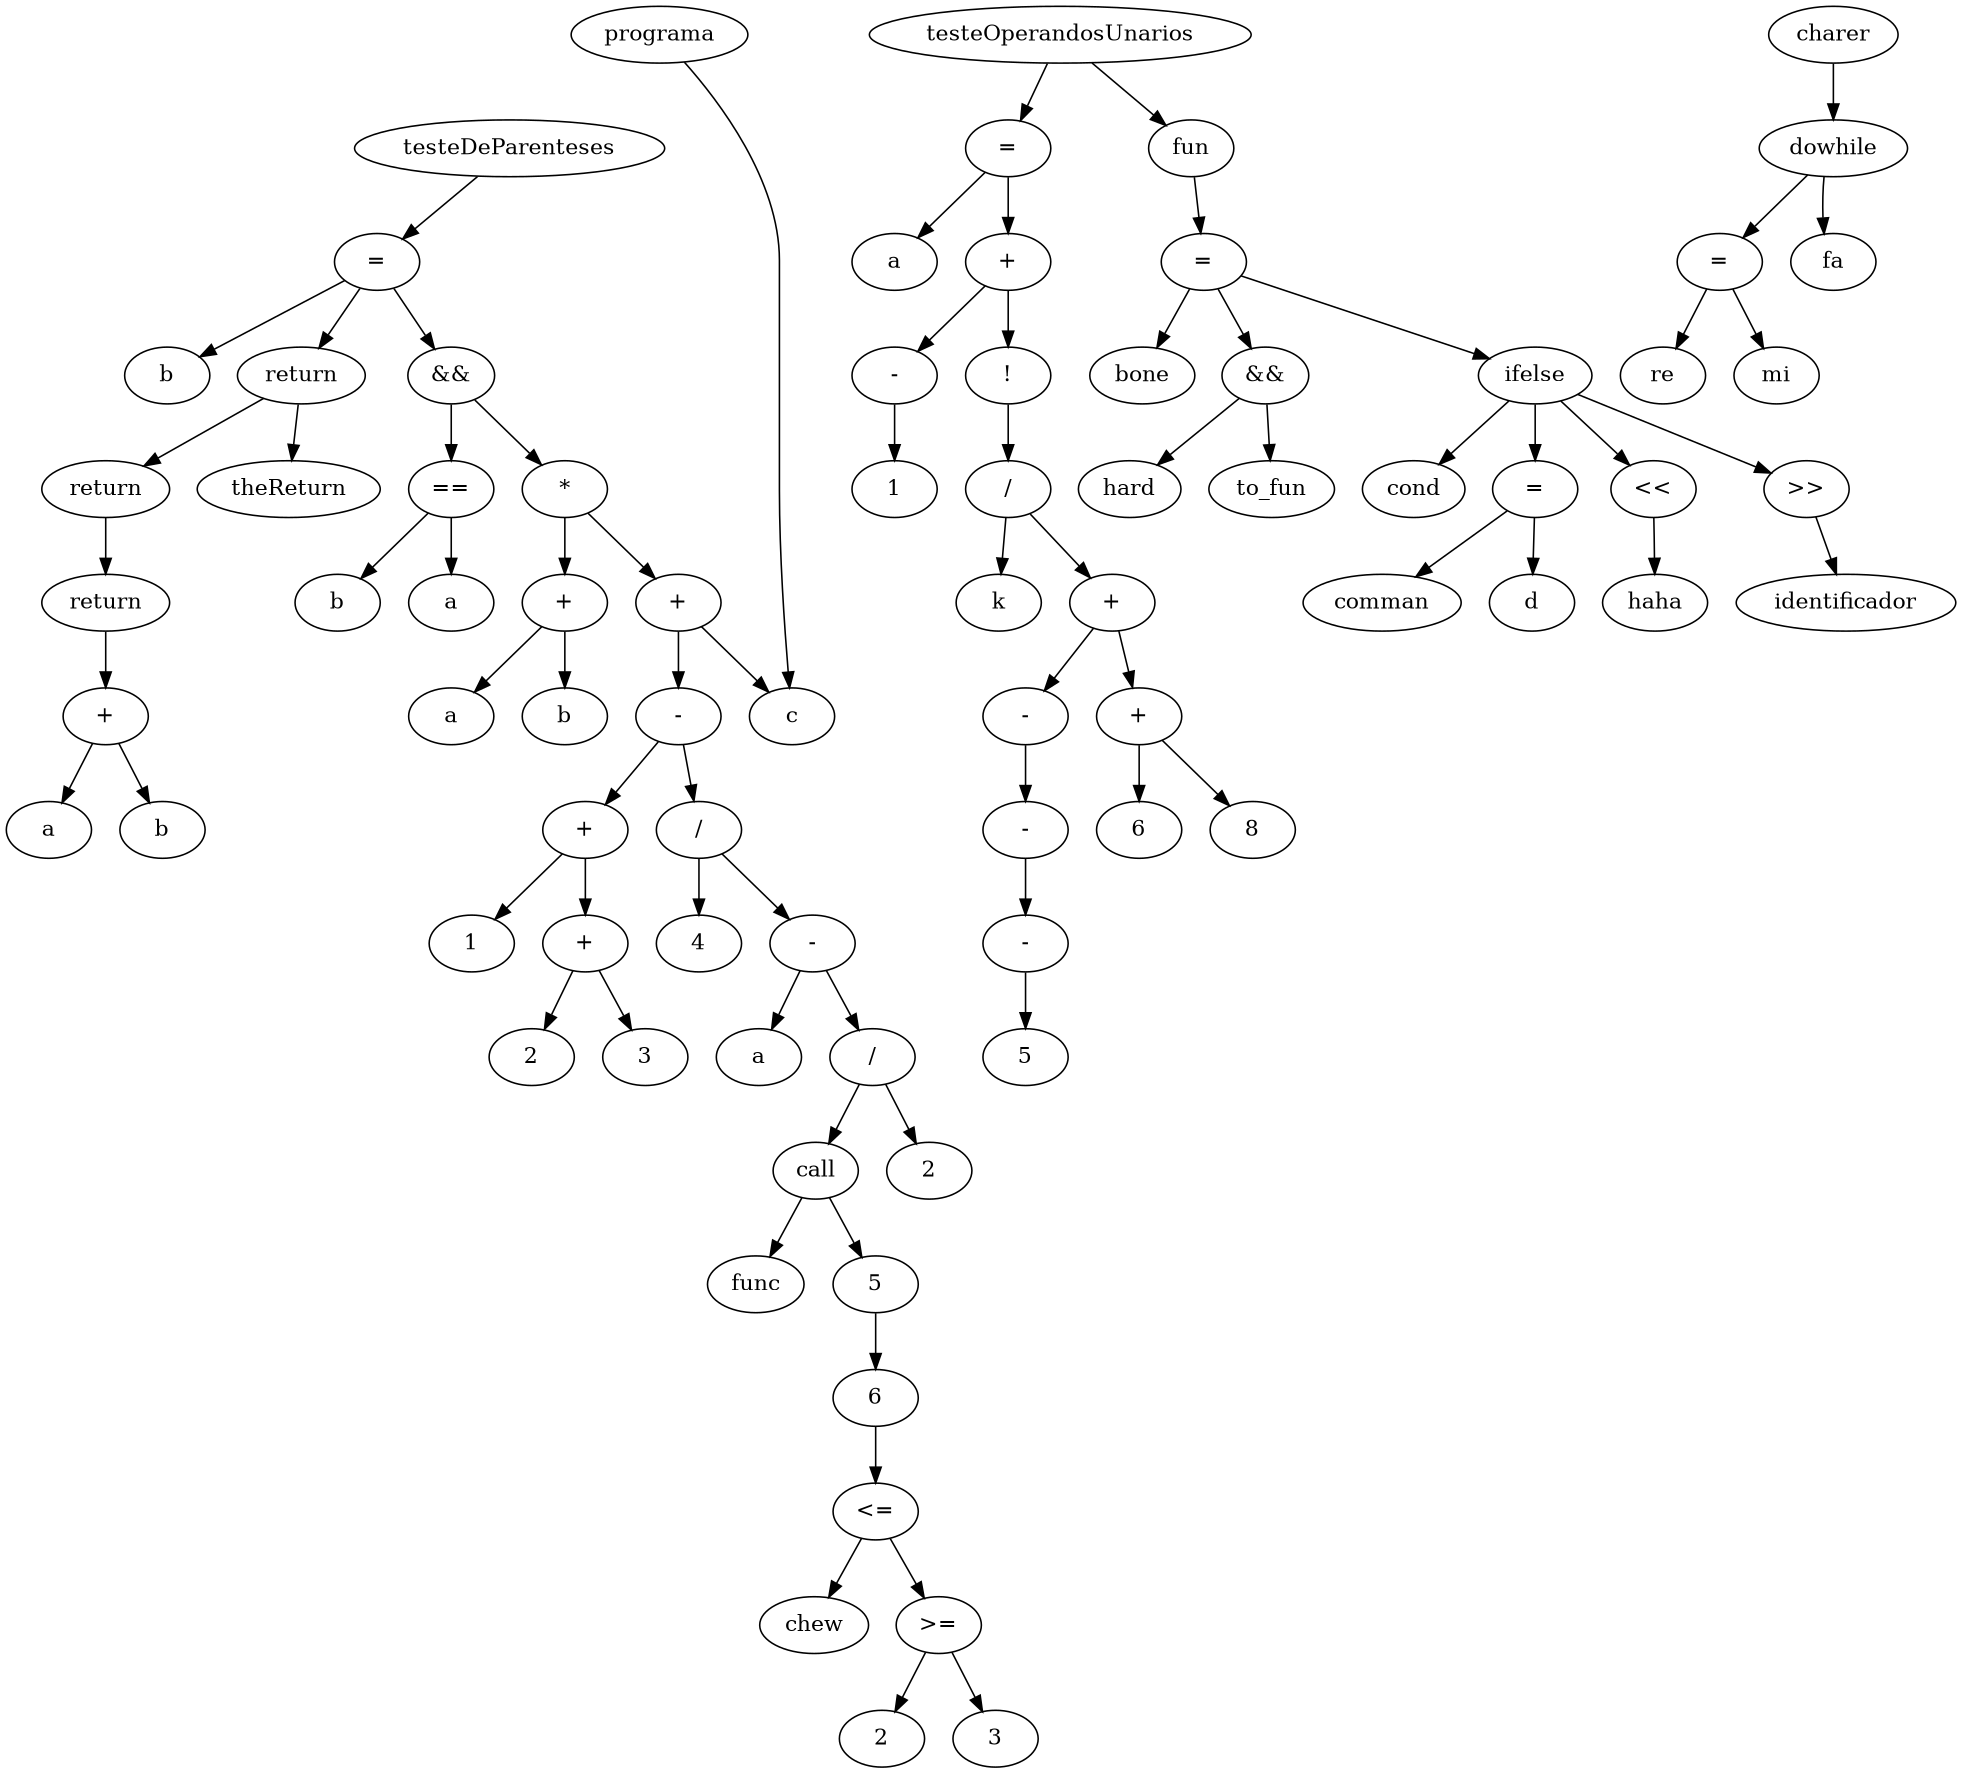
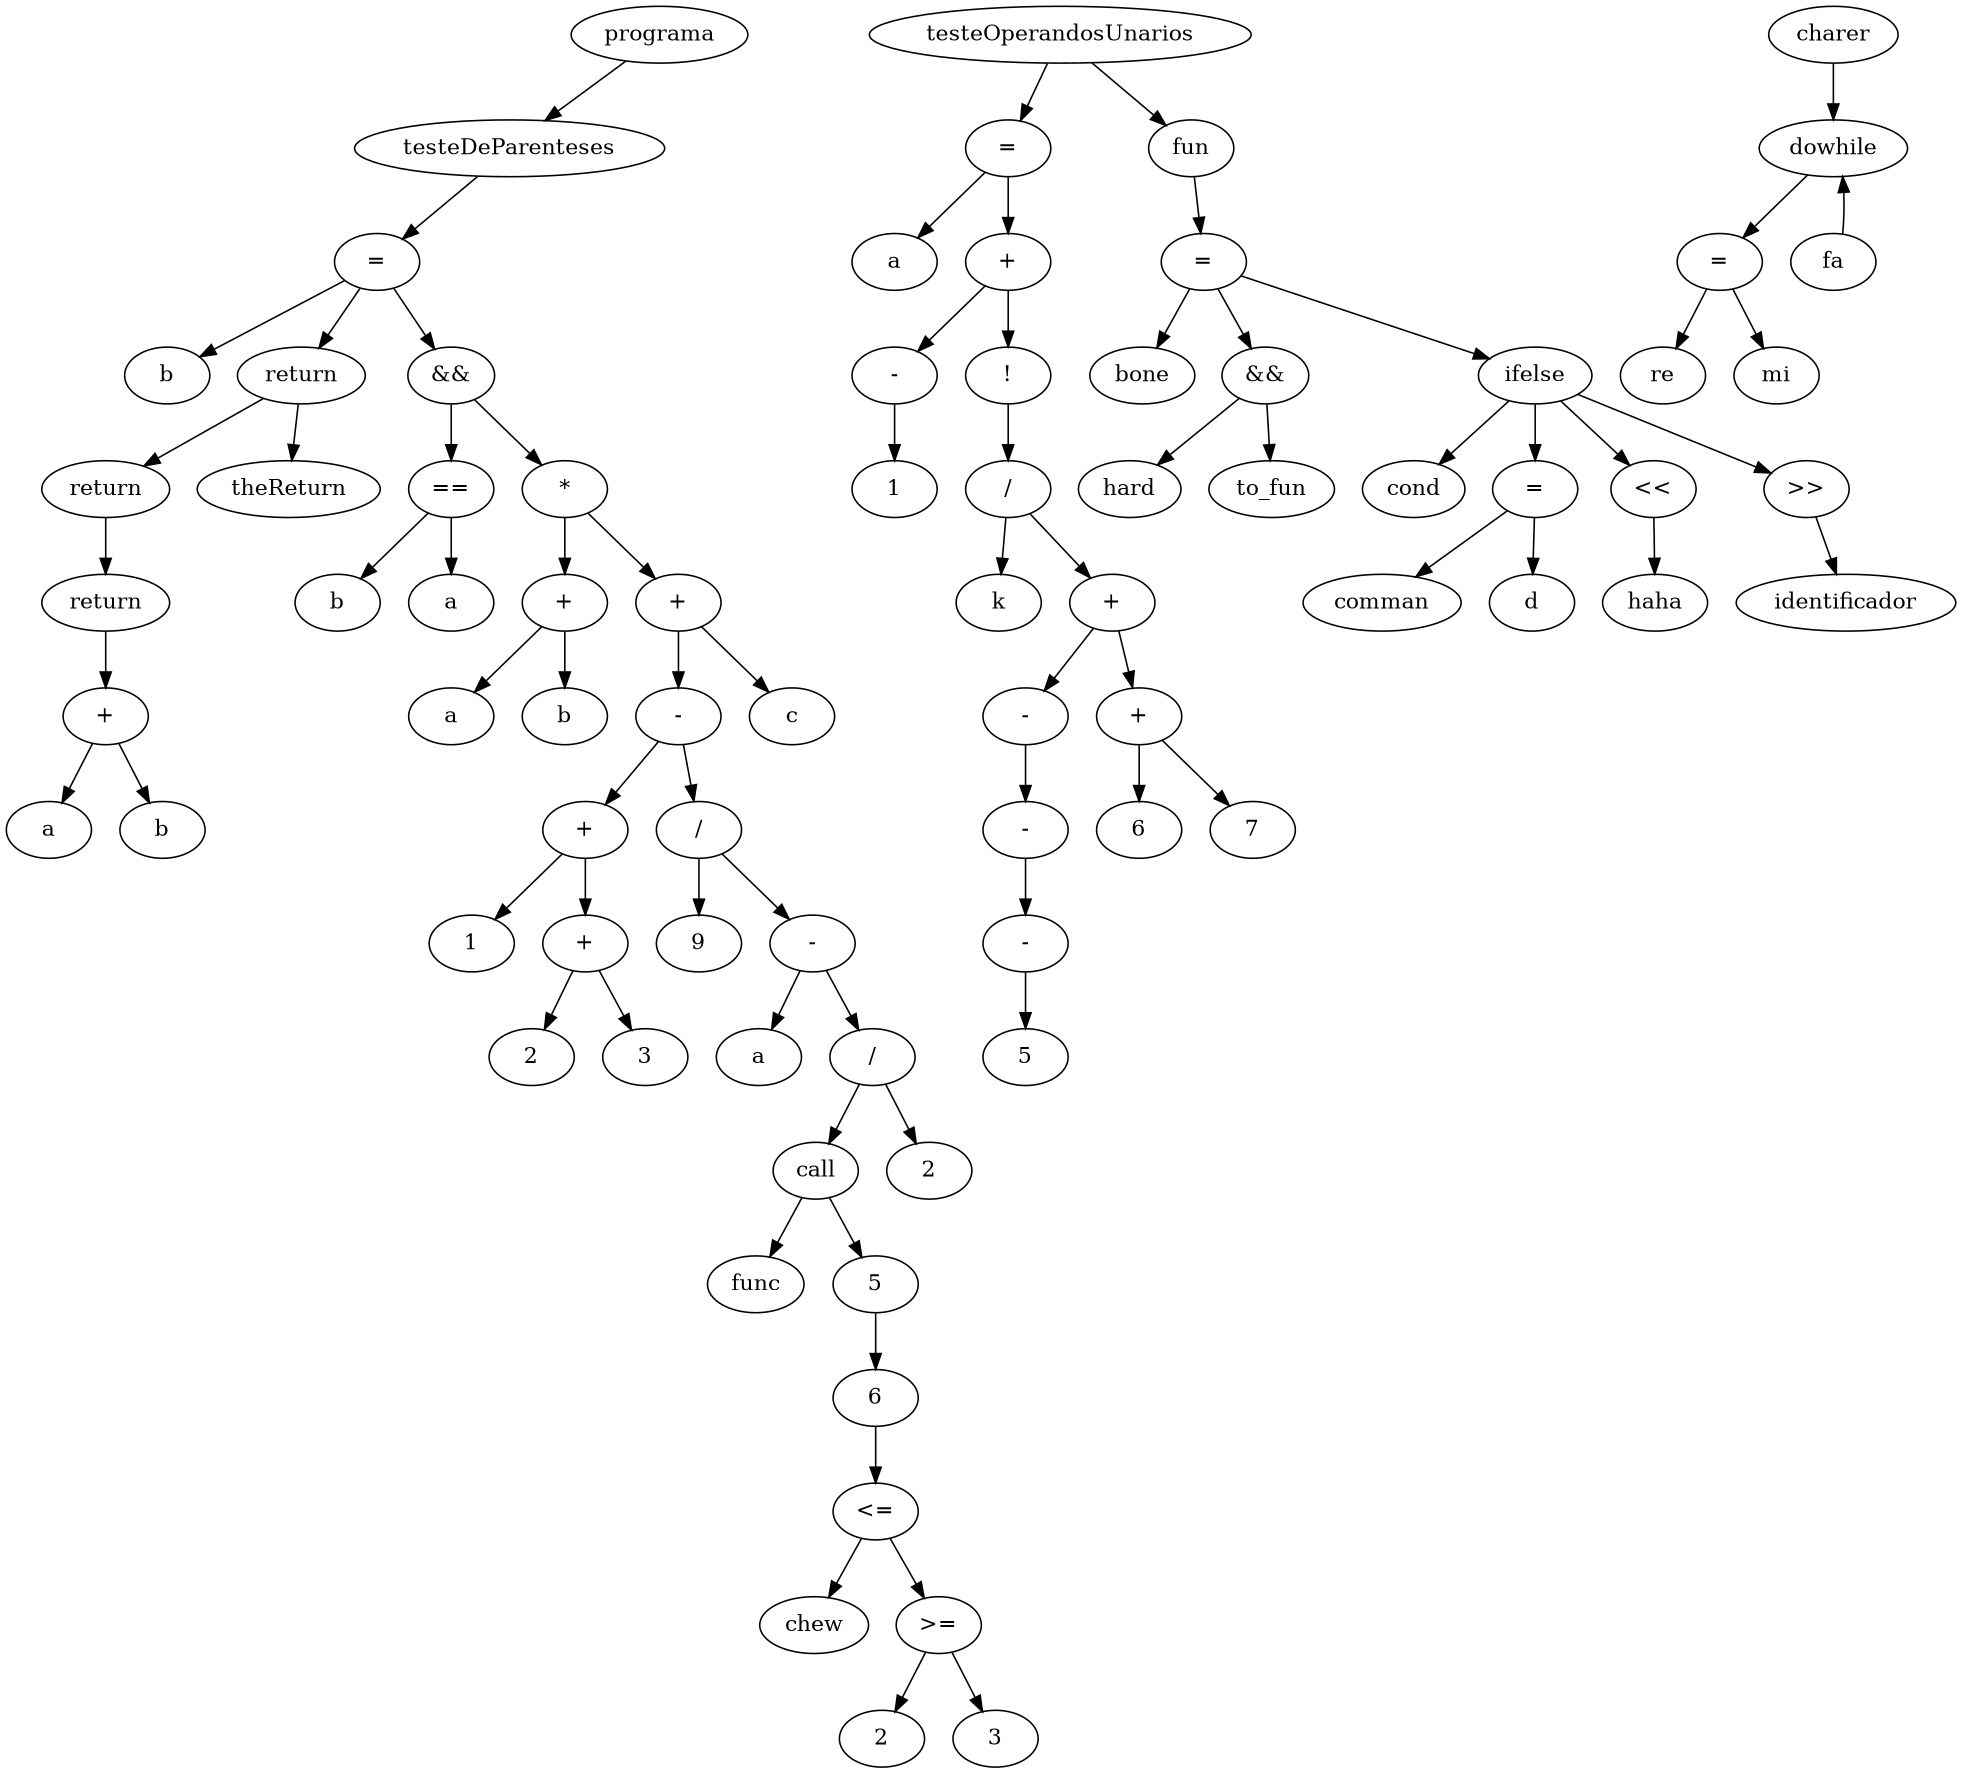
edge "dowhile" -> "fa": reversed
edge "programa" -> "c": now "programa" -> "testeDeParenteses"
node "8": label "8" -> "7"
node "4": label "4" -> "9"
